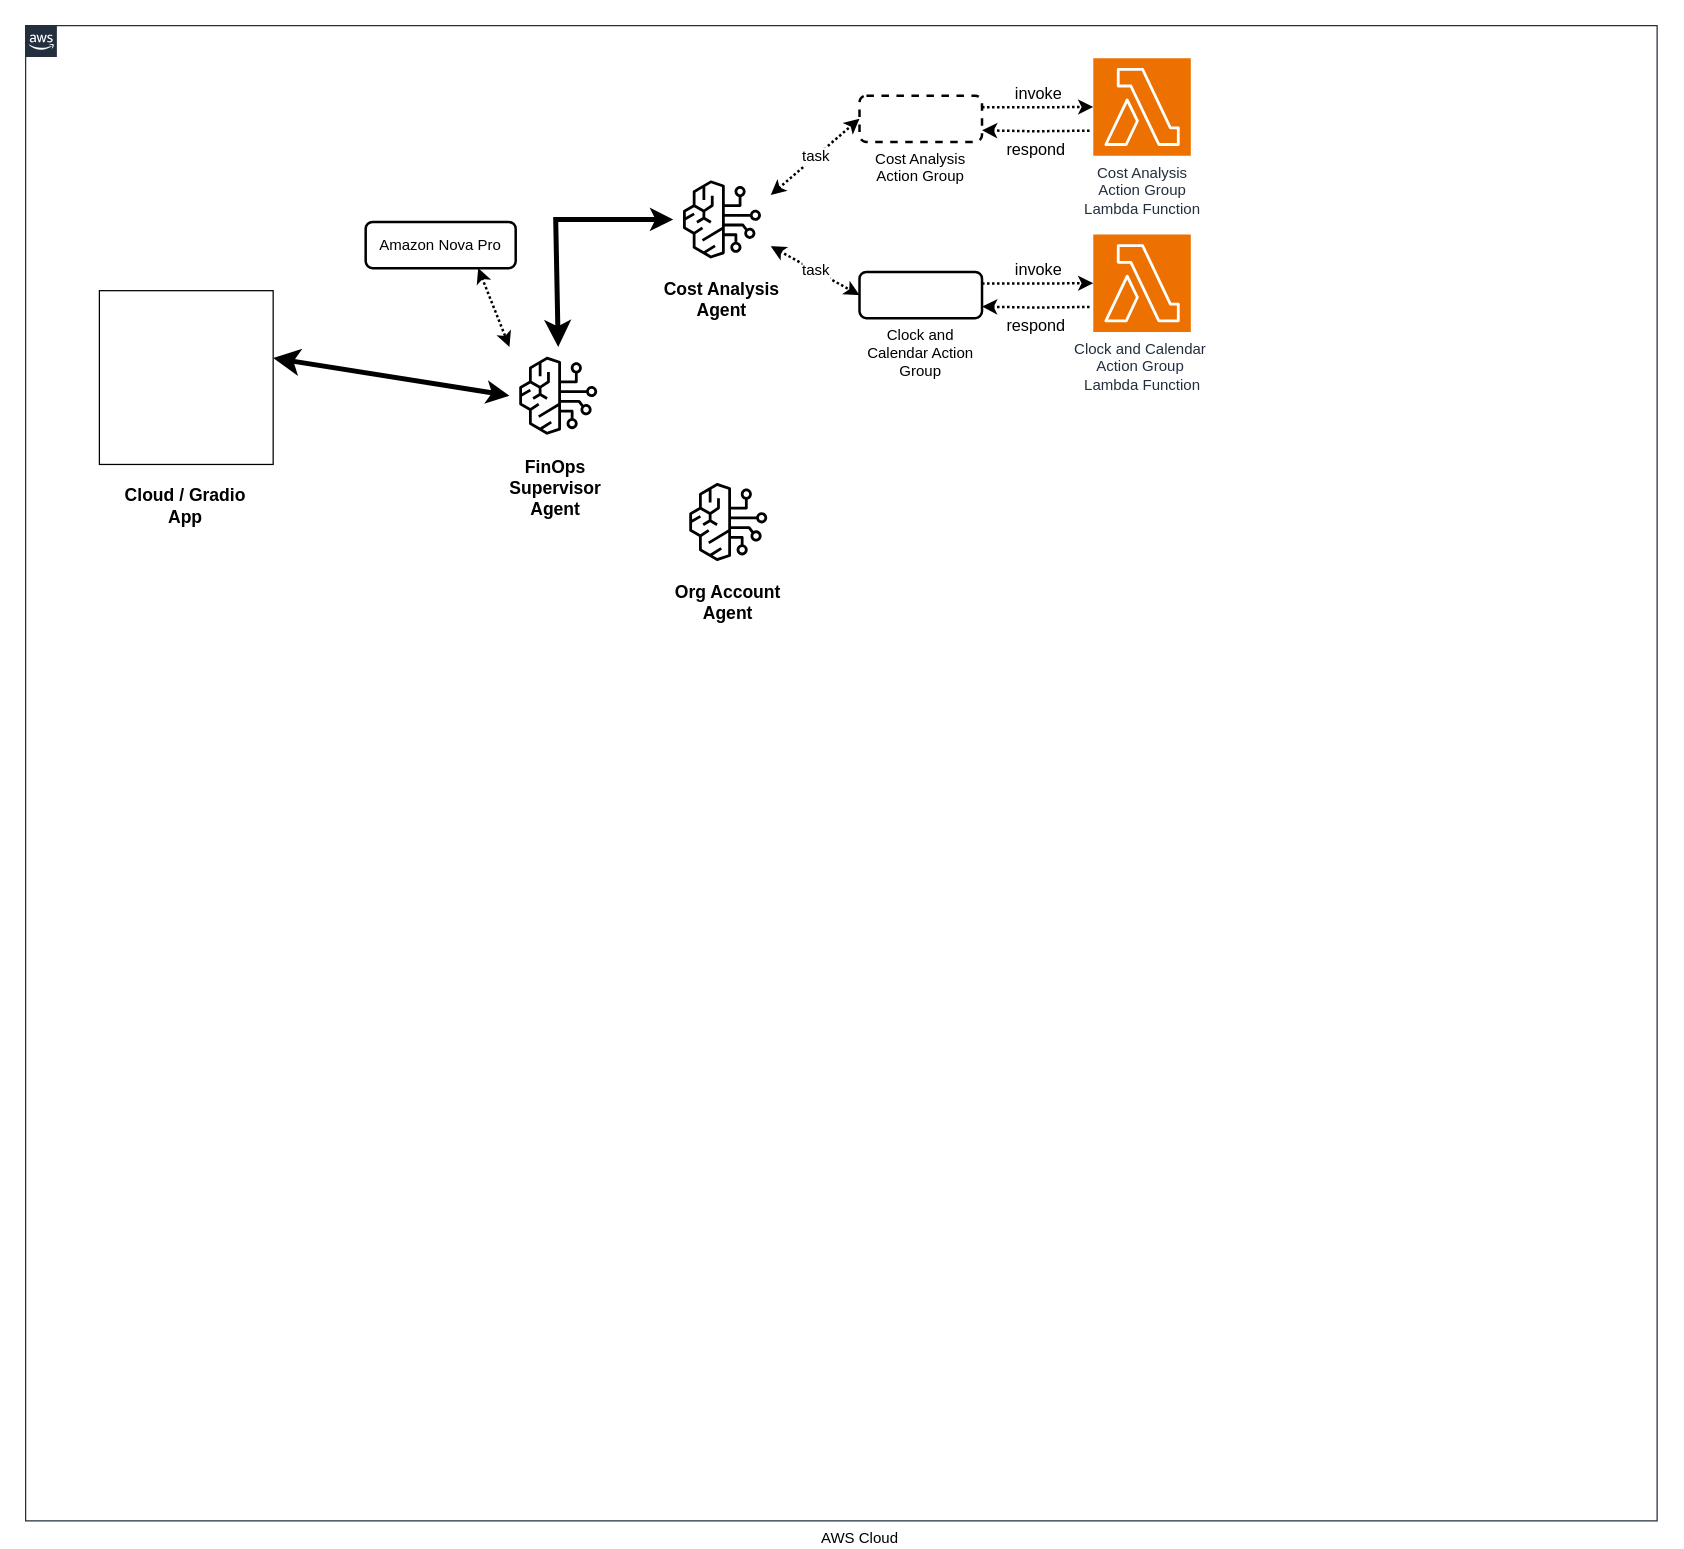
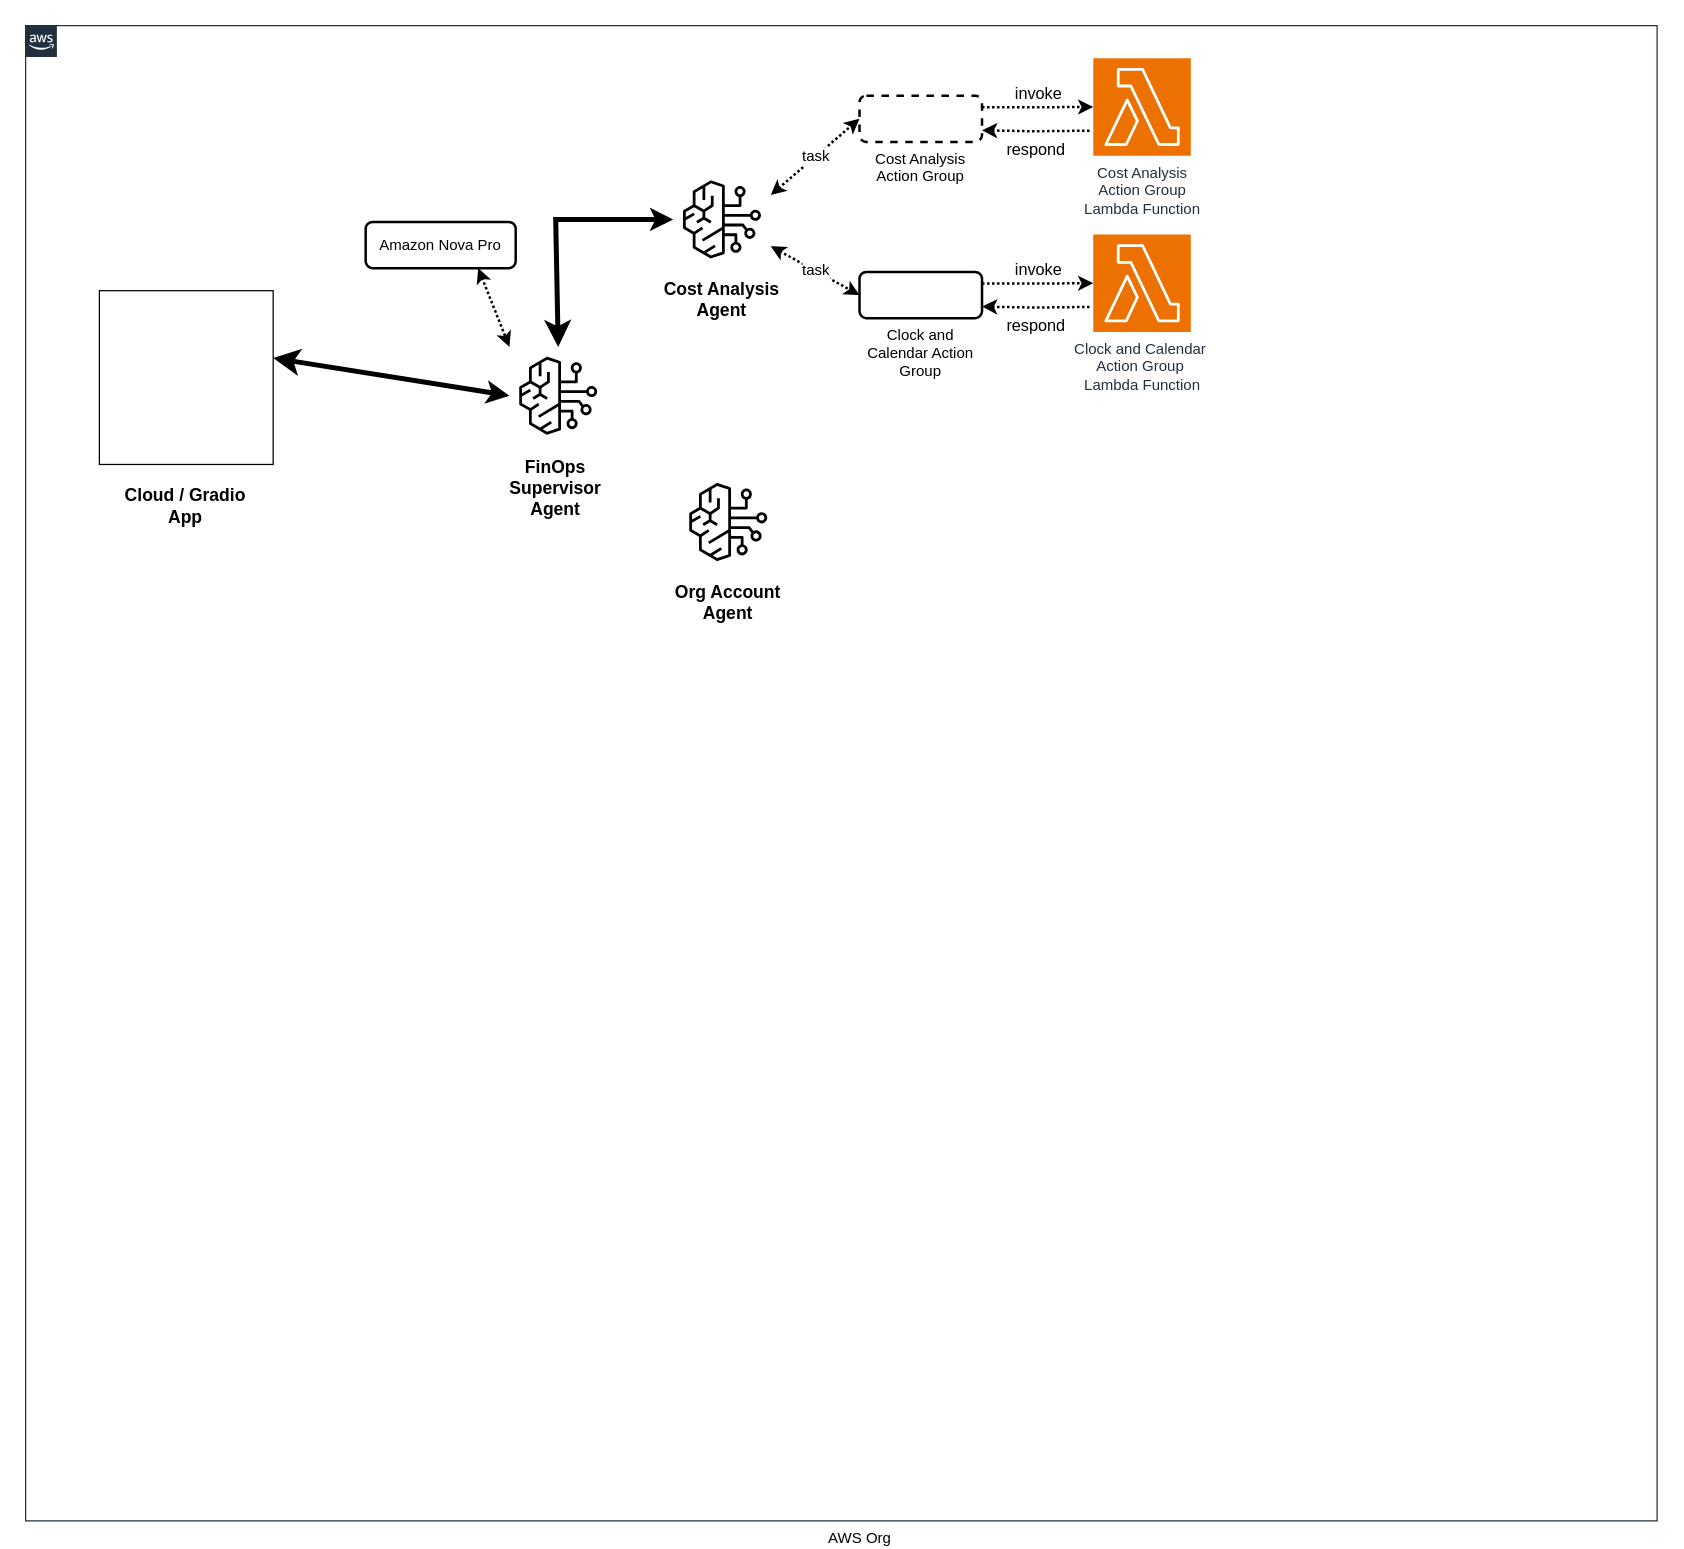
node "AWS Cloud": label "AWS Cloud" -> "AWS Org"
